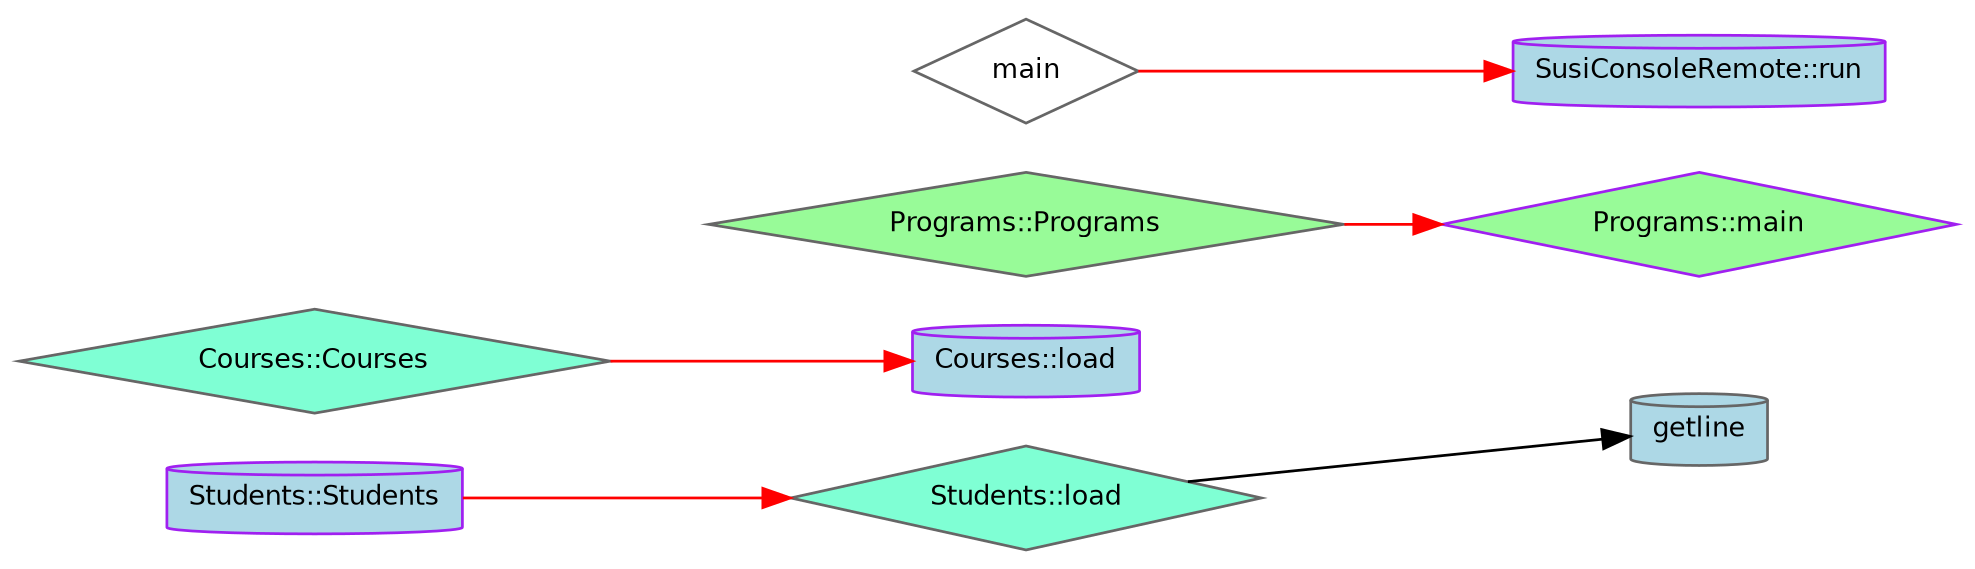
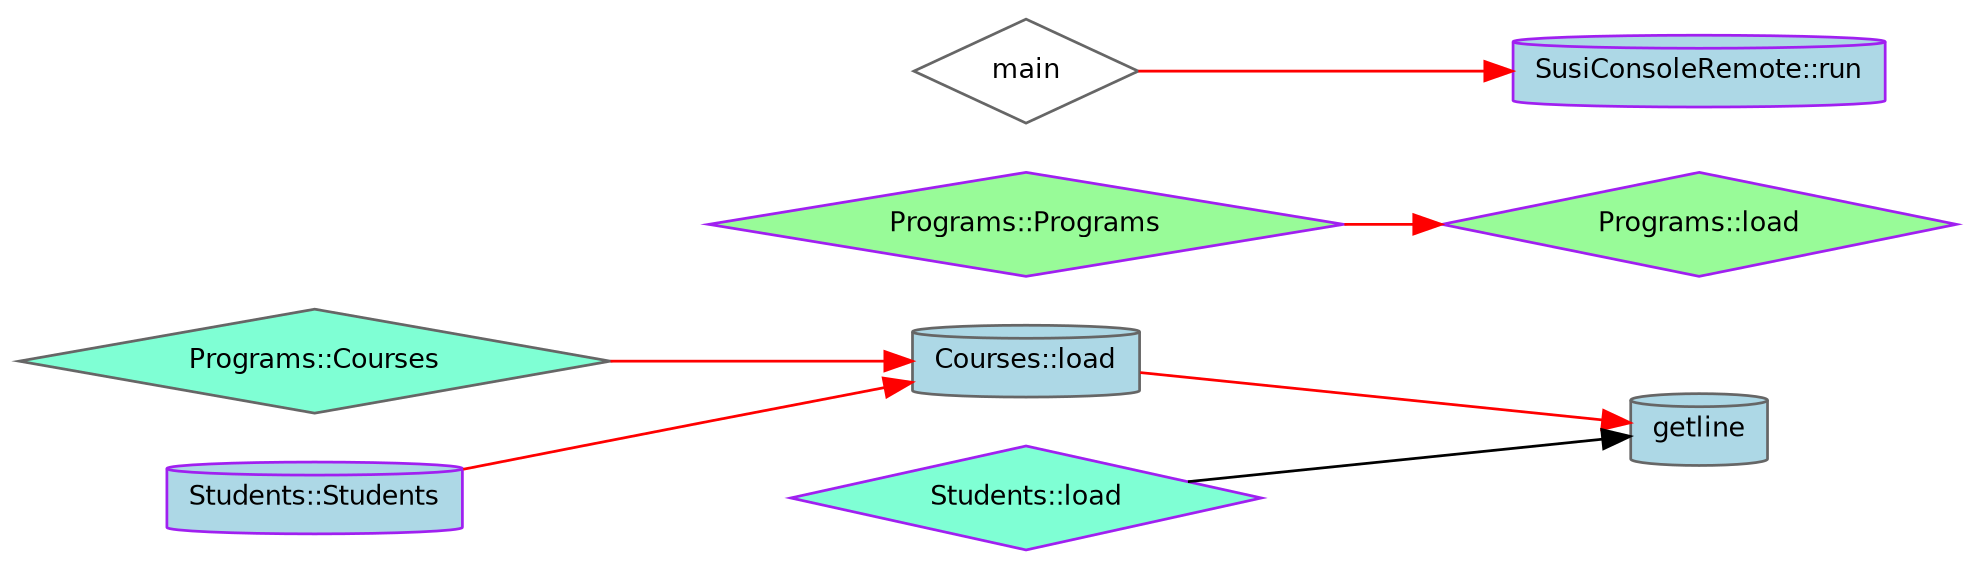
node "Programs::Programs": color gray40 -> purple
node "Programs::main": label "Programs::main" -> "Programs::load"
node "Courses::Courses": label "Courses::Courses" -> "Programs::Courses"
node "Courses::load": color purple -> gray40
edge "Courses::load" -> "getline": added
edge "Students::Students" -> "Students::load": now "Students::Students" -> "Courses::load"
node "Students::load": color gray40 -> purple
